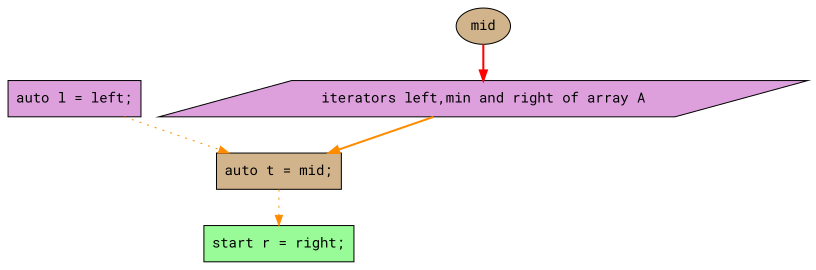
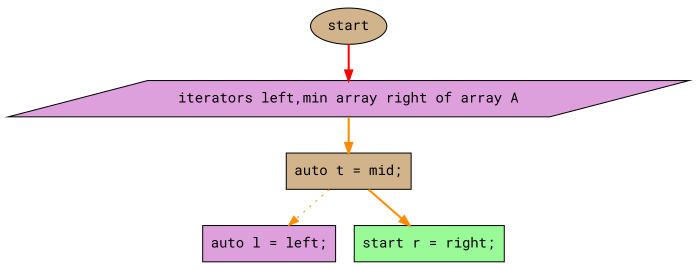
node "mid": label "mid" -> "start"
node "iterators left,min and right of array A": label "iterators left,min and right of array A" -> "iterators left,min array right of array A"
edge "auto l = left;" -> "auto t = mid;": reversed
edge "auto t = mid;" -> "start r = right;": style dotted -> bold
